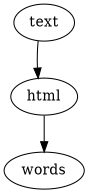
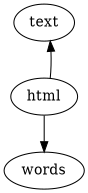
edge "text" -> "html": reversed
